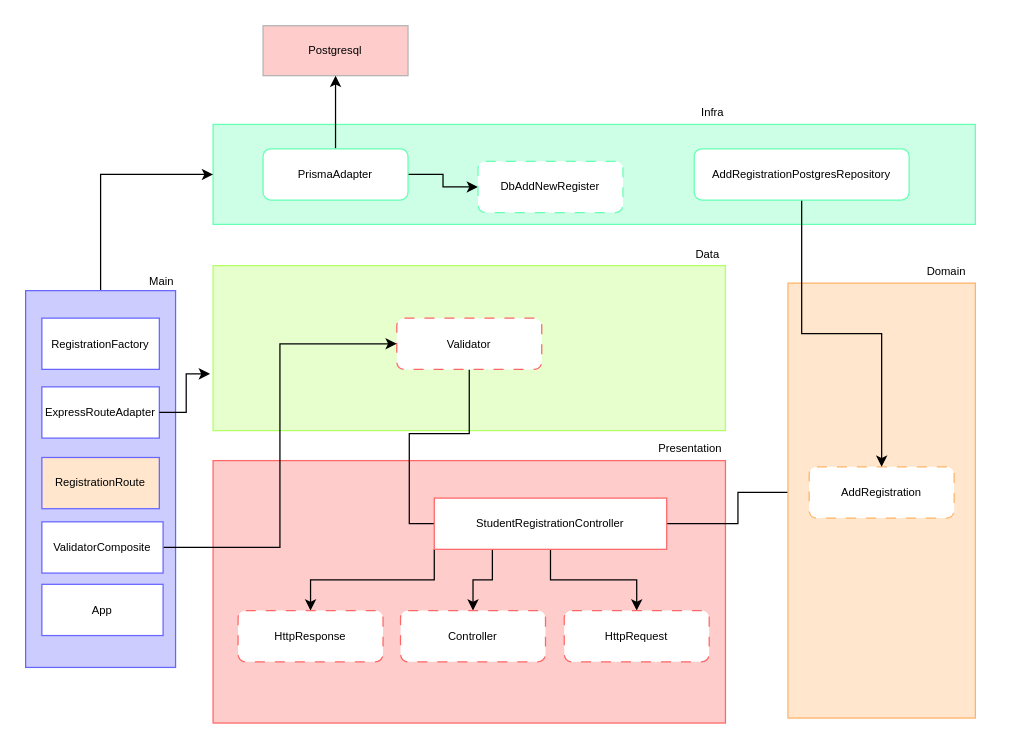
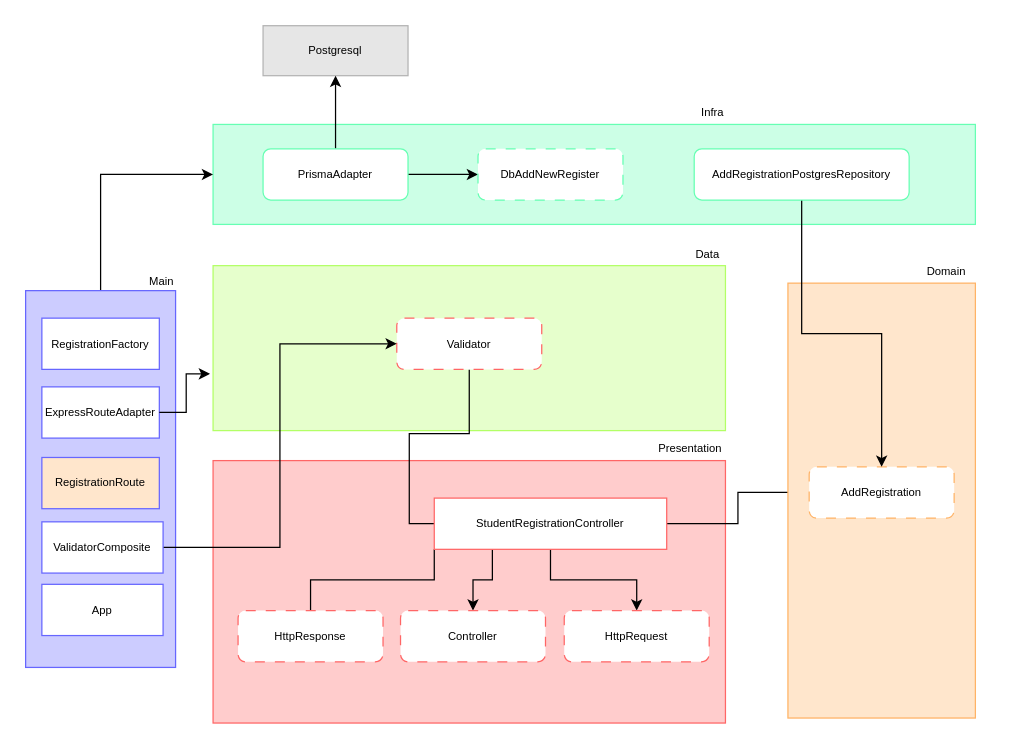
node "Postgresql": fillcolor #ffcccc -> #e6e6e6
node "DbAddNewRegister": moved (551, 187) -> (551, 174)
edge "StudentRegistrationController" -> "HttpResponse": arrowhead classic -> none
